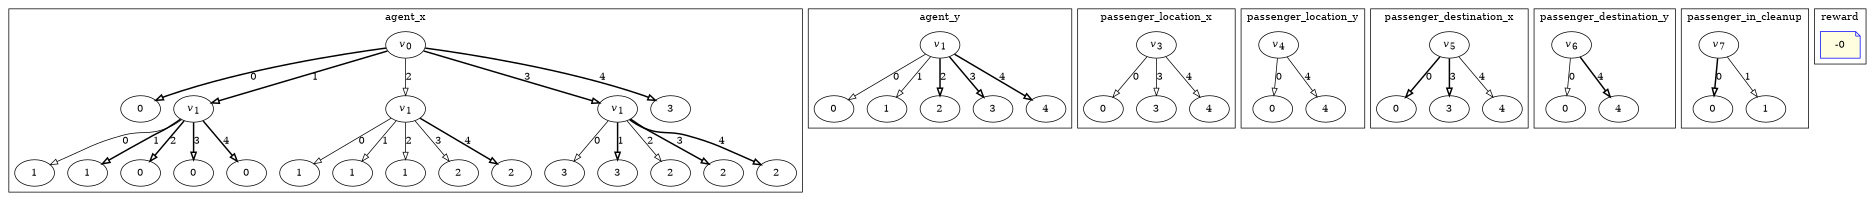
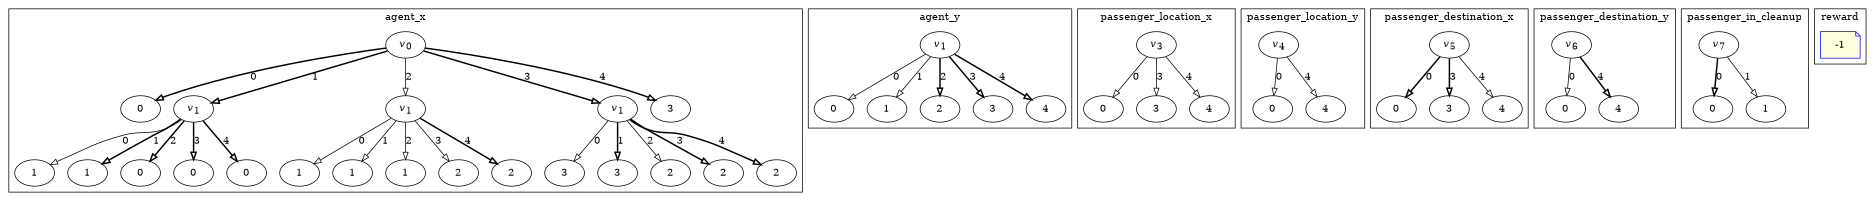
node "-0": label "-0" -> "-1"
